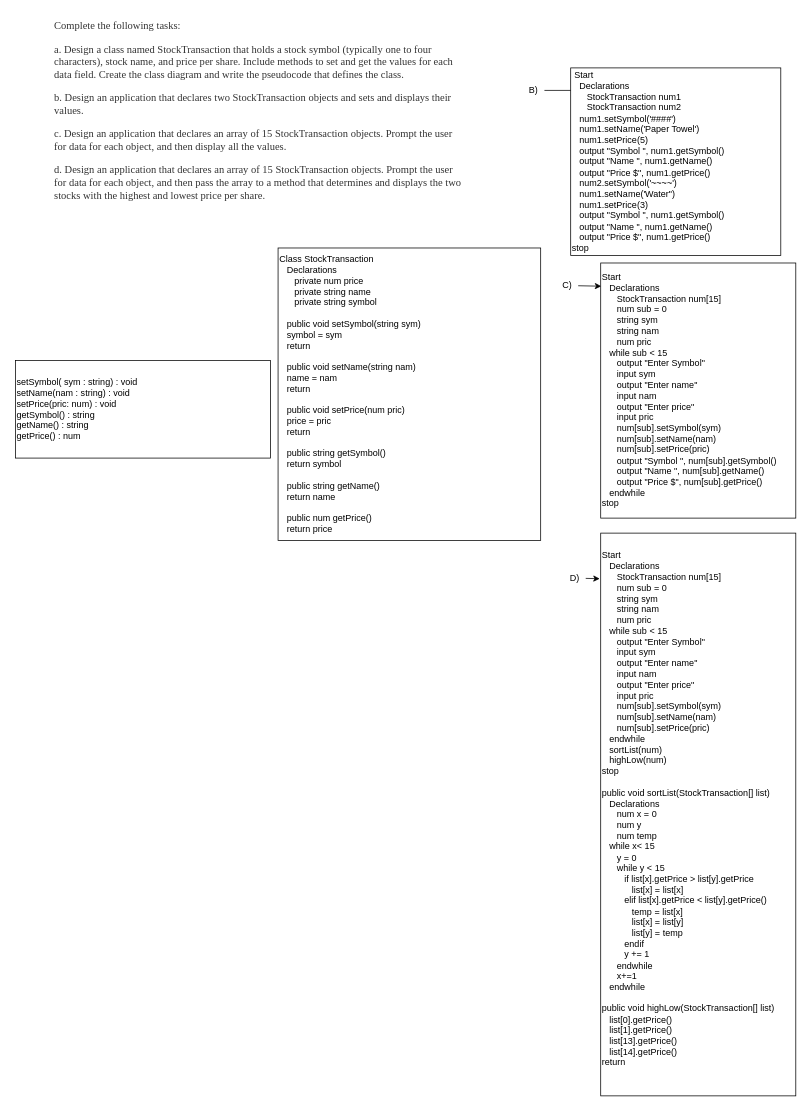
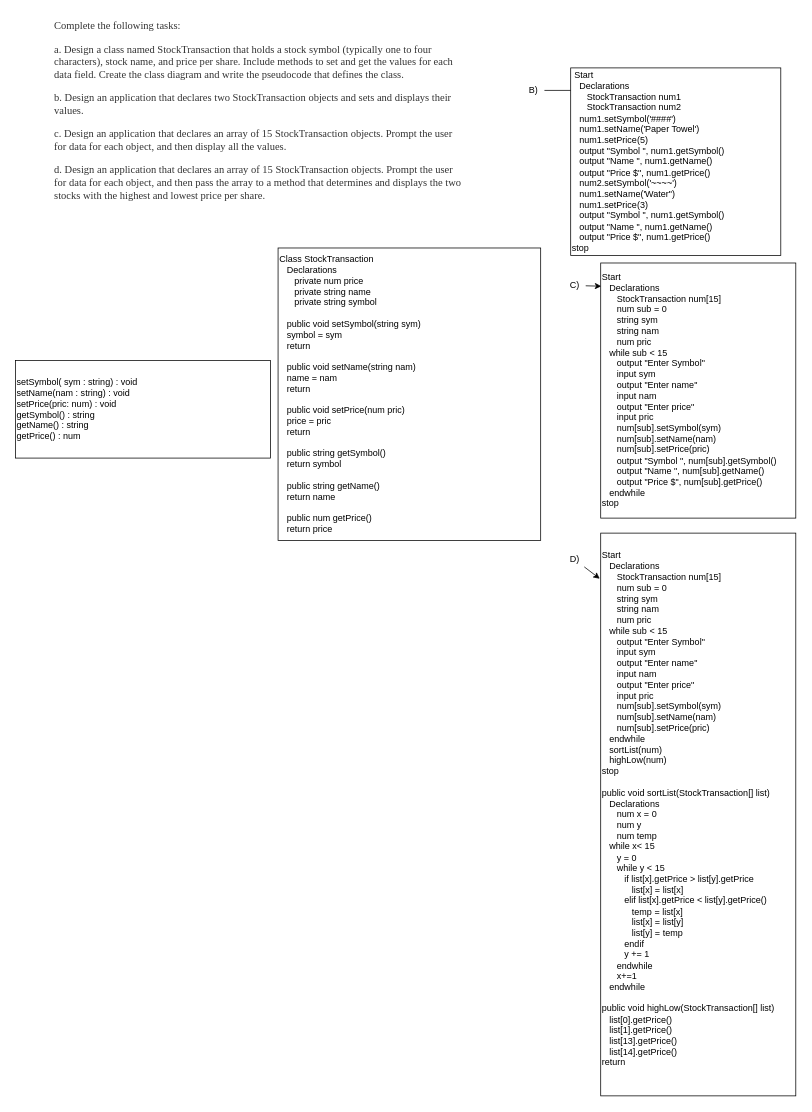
node "C)": moved (567, 285) -> (574, 285)
node "D)": moved (574, 578) -> (574, 559)
